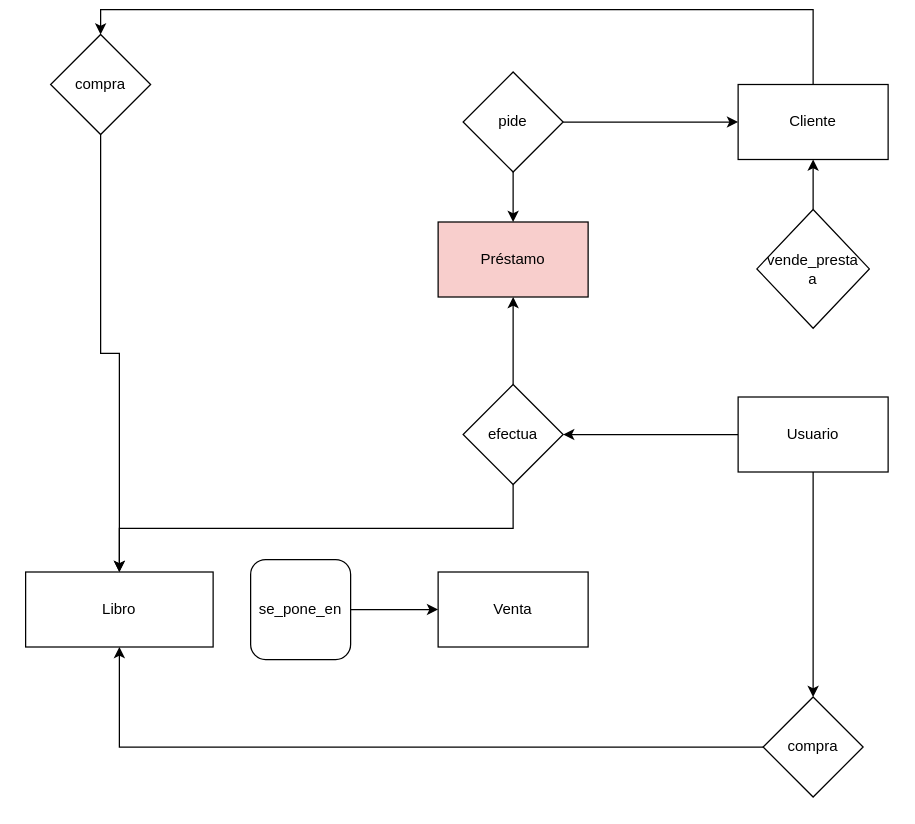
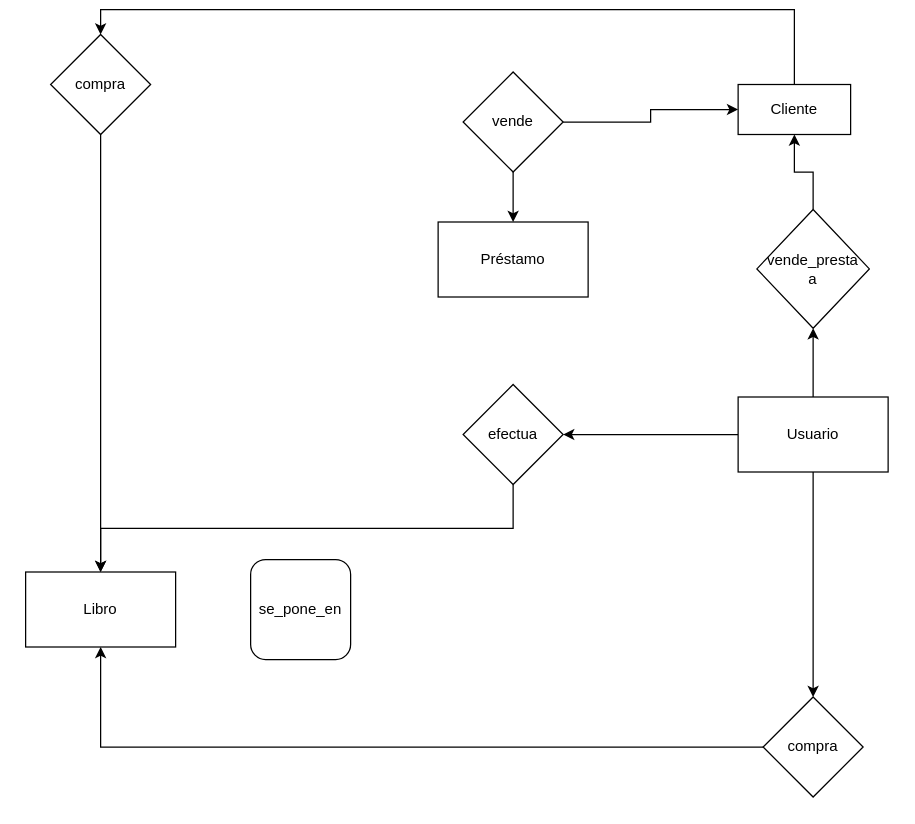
node "pide": label "pide" -> "vende"
node "Cliente": size 150x75 -> 113x50
node "Préstamo": fillcolor #f8cecc -> #ffffff
edge "efectua" -> "Préstamo": removed
edge "Usuario" -> "vende_presta a": added
node "Libro": size 188x75 -> 150x75
edge "se_pone_en" -> "Venta": removed
node "Venta": removed
